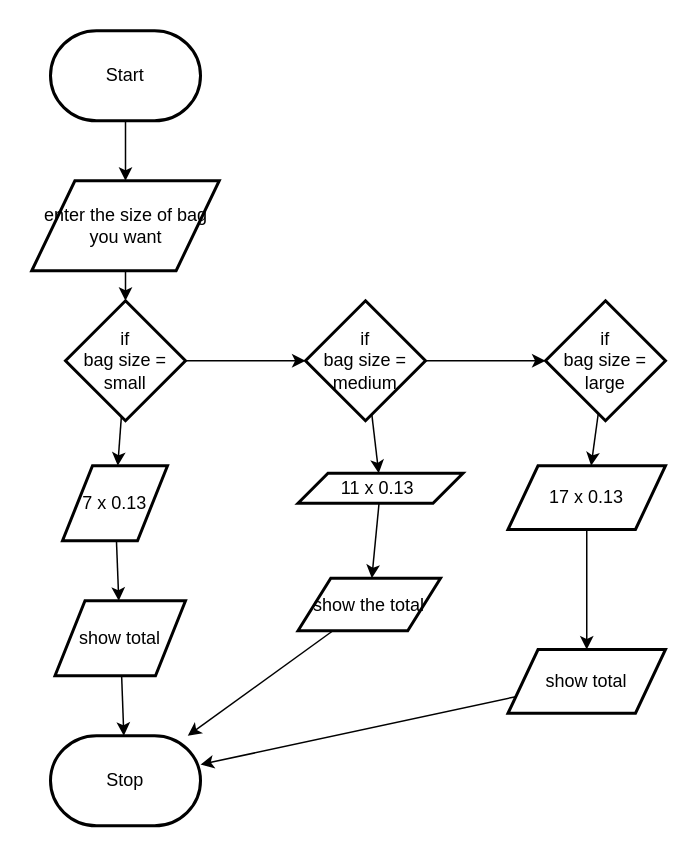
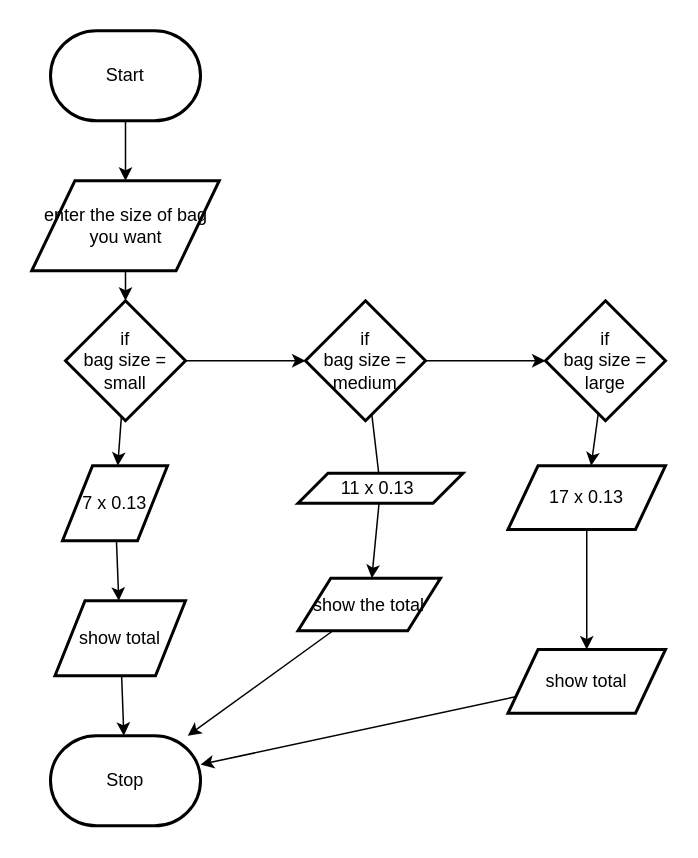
edge "if bag size = medium" -> "11 x 0.13": arrowhead classic -> none
